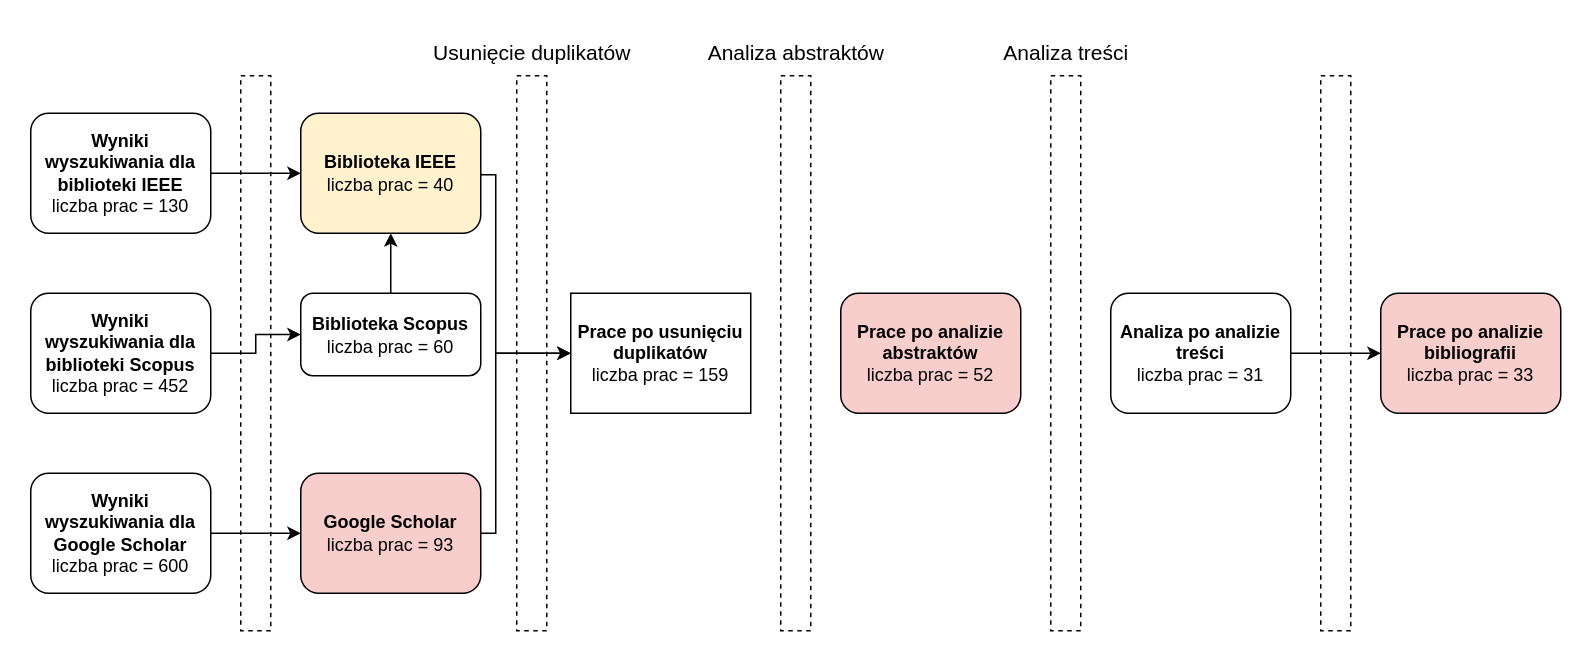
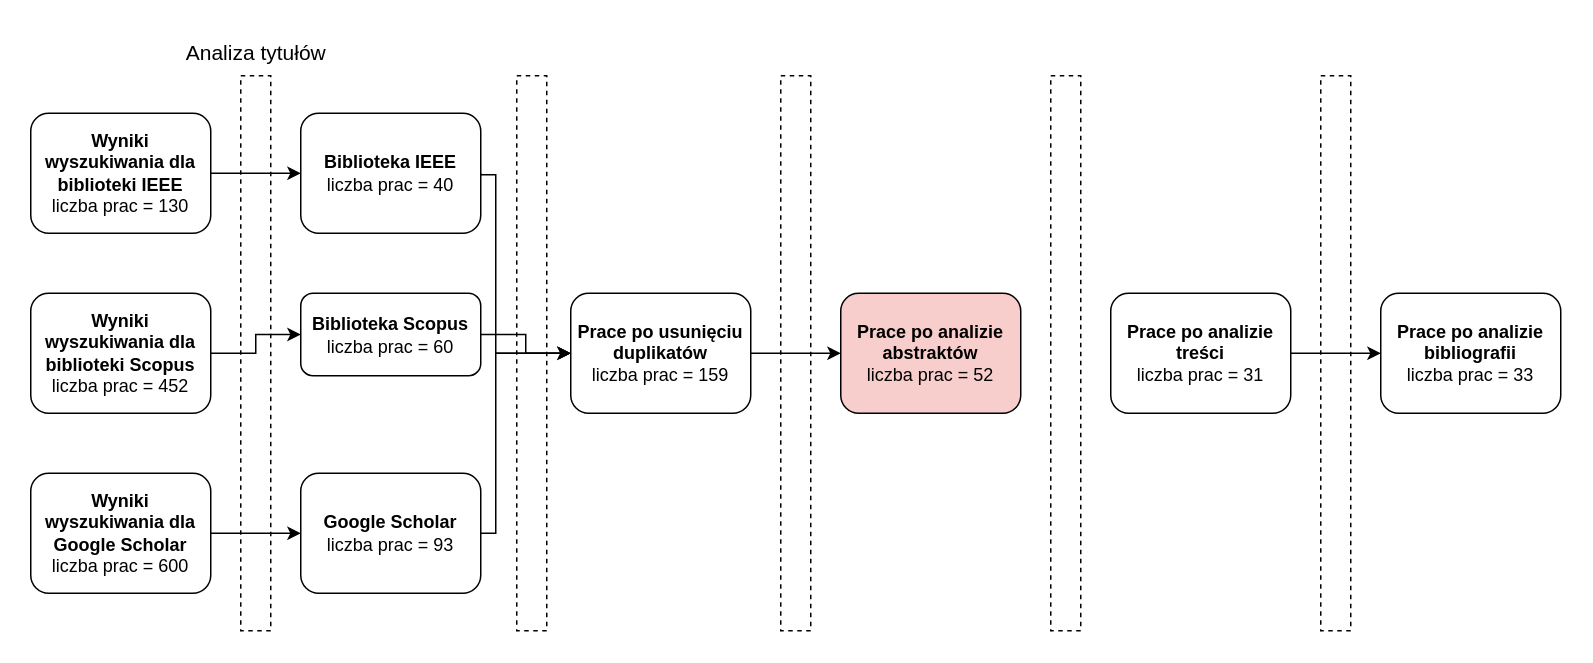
node "Analiza tytułów": added
node "Usunięcie duplikatów": removed
node "Analiza abstraktów": removed
node "Analiza treści": removed
node "Biblioteka IEEE liczba prac = 40": fillcolor #fff2cc -> #ffffff
edge "Biblioteka Scopus liczba prac = 60" -> "Biblioteka IEEE liczba prac = 40": now "Biblioteka Scopus liczba prac = 60" -> "Prace po usunięciu duplikatów liczba prac = 159"
node "Prace po usunięciu duplikatów liczba prac = 159": shape rectangle -> rounded rectangle
edge "Prace po usunięciu duplikatów liczba prac = 159" -> "Prace po analizie abstraktów liczba prac = 52": added
node "Analiza po analizie treści liczba prac = 31": label "Analiza po analizie treści liczba prac = 31" -> "Prace po analizie treści liczba prac = 31"
node "Prace po analizie bibliografii liczba prac = 33": fillcolor #f8cecc -> #ffffff
node "Google Scholar liczba prac = 93": fillcolor #f8cecc -> #ffffff
edge "Google Scholar liczba prac = 93" -> "Prace po usunięciu duplikatów liczba prac = 159": arrowhead classic -> open
